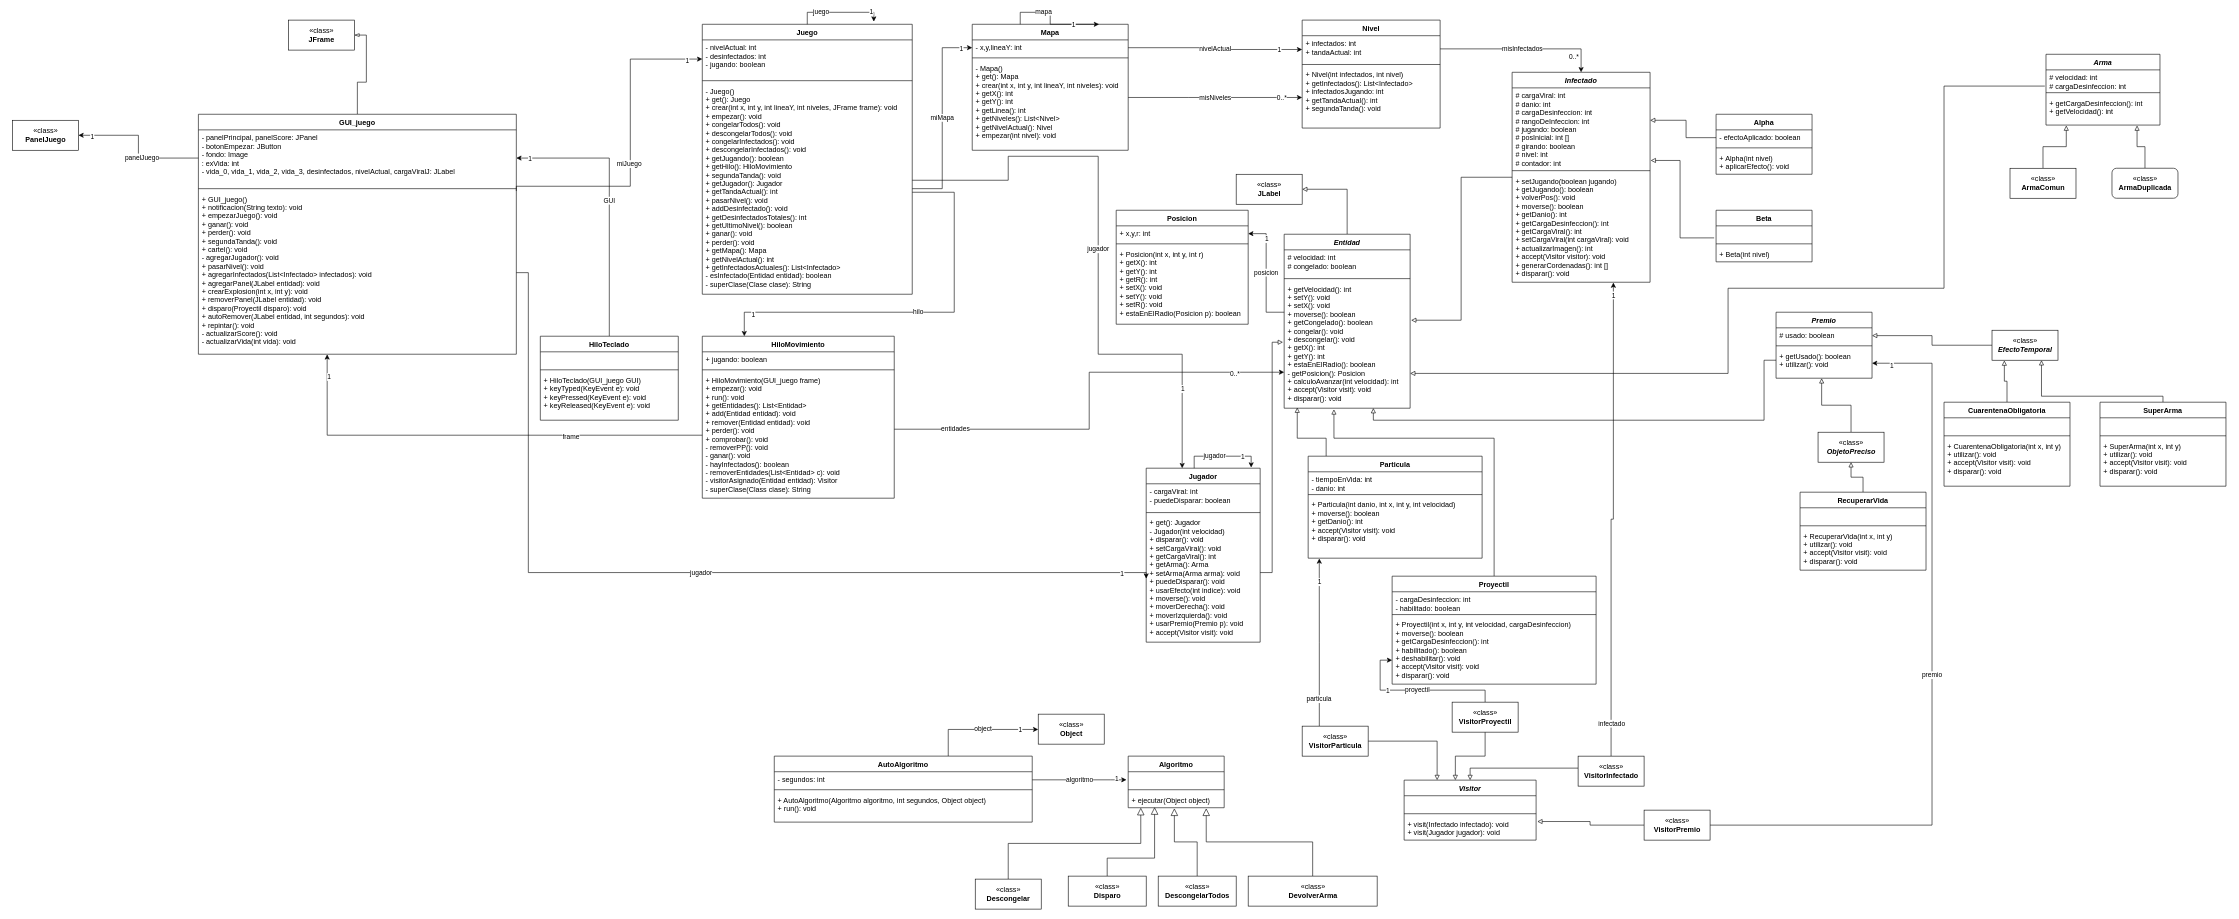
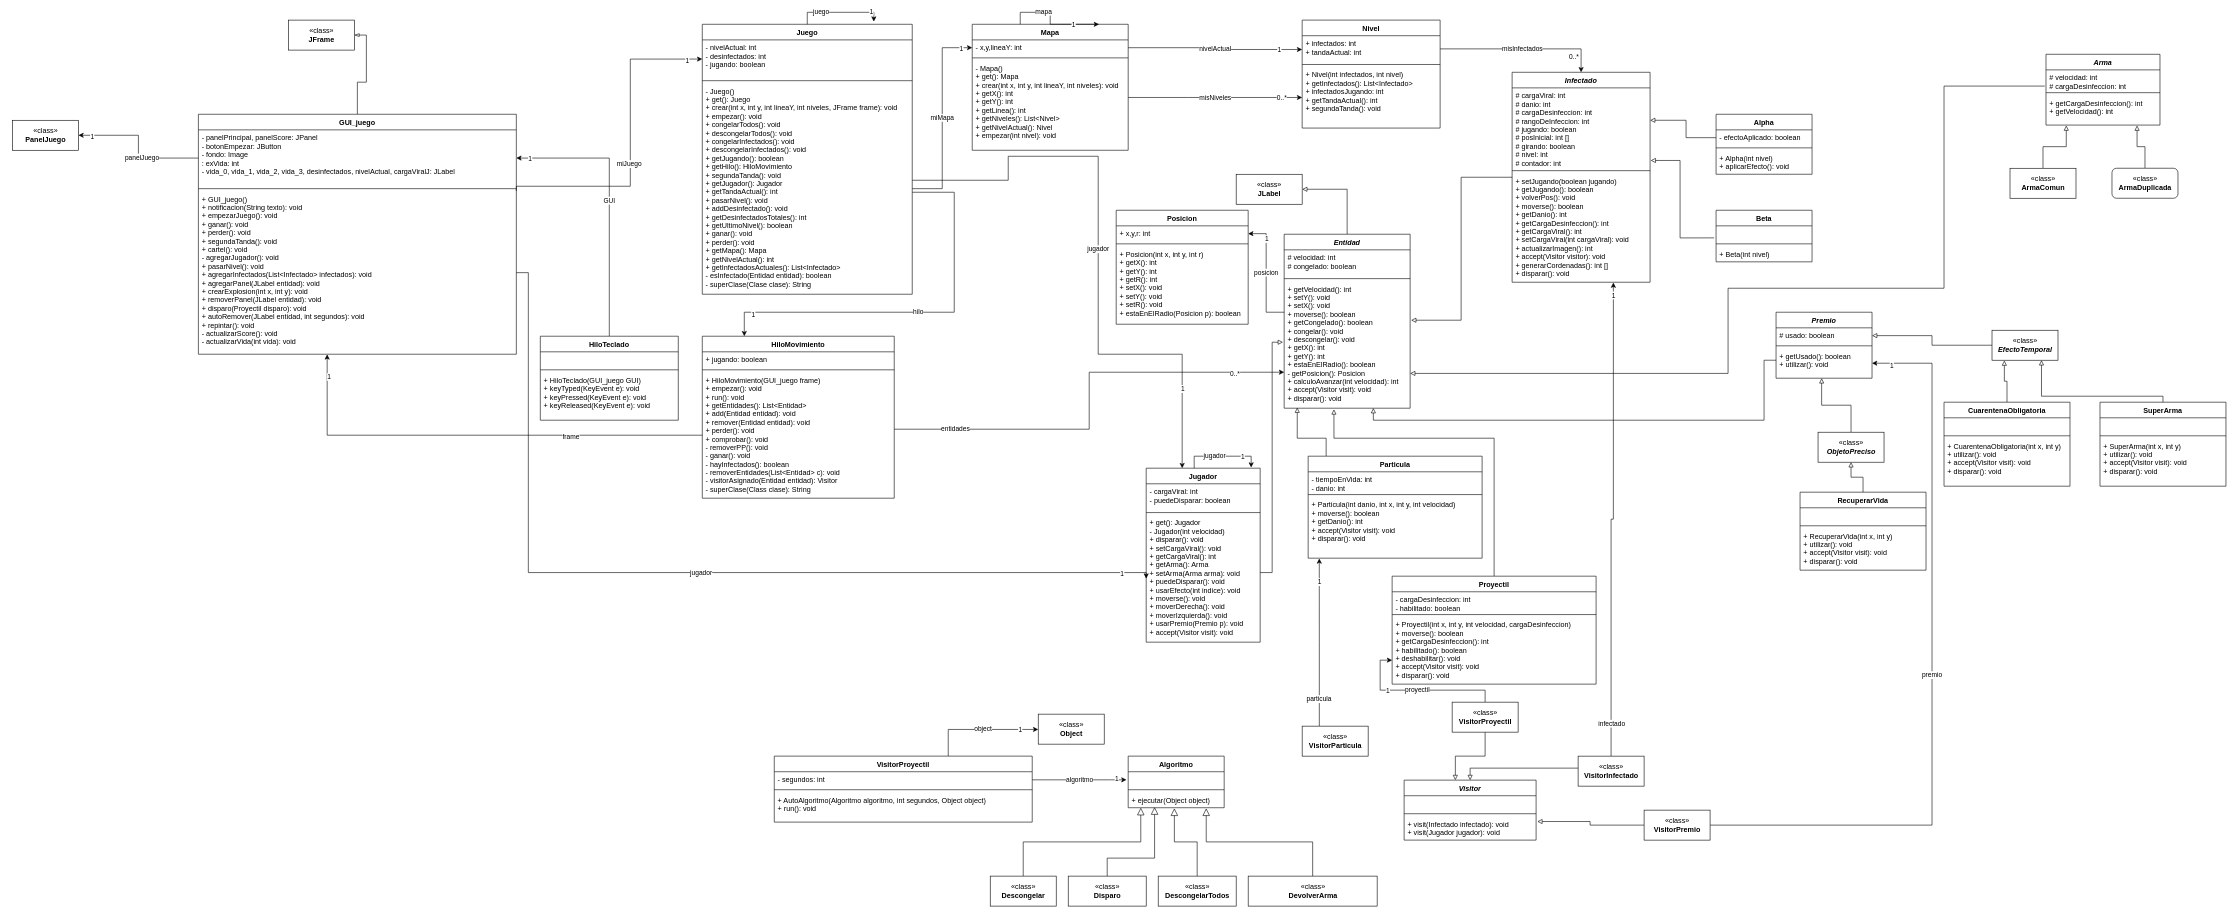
edge "«class» VisitorParticula" -> "Visitor": removed
node "AutoAlgoritmo": label "AutoAlgoritmo" -> "VisitorProyectil"
node "«class» Descongelar": moved (1008, 894) -> (1023, 891)
